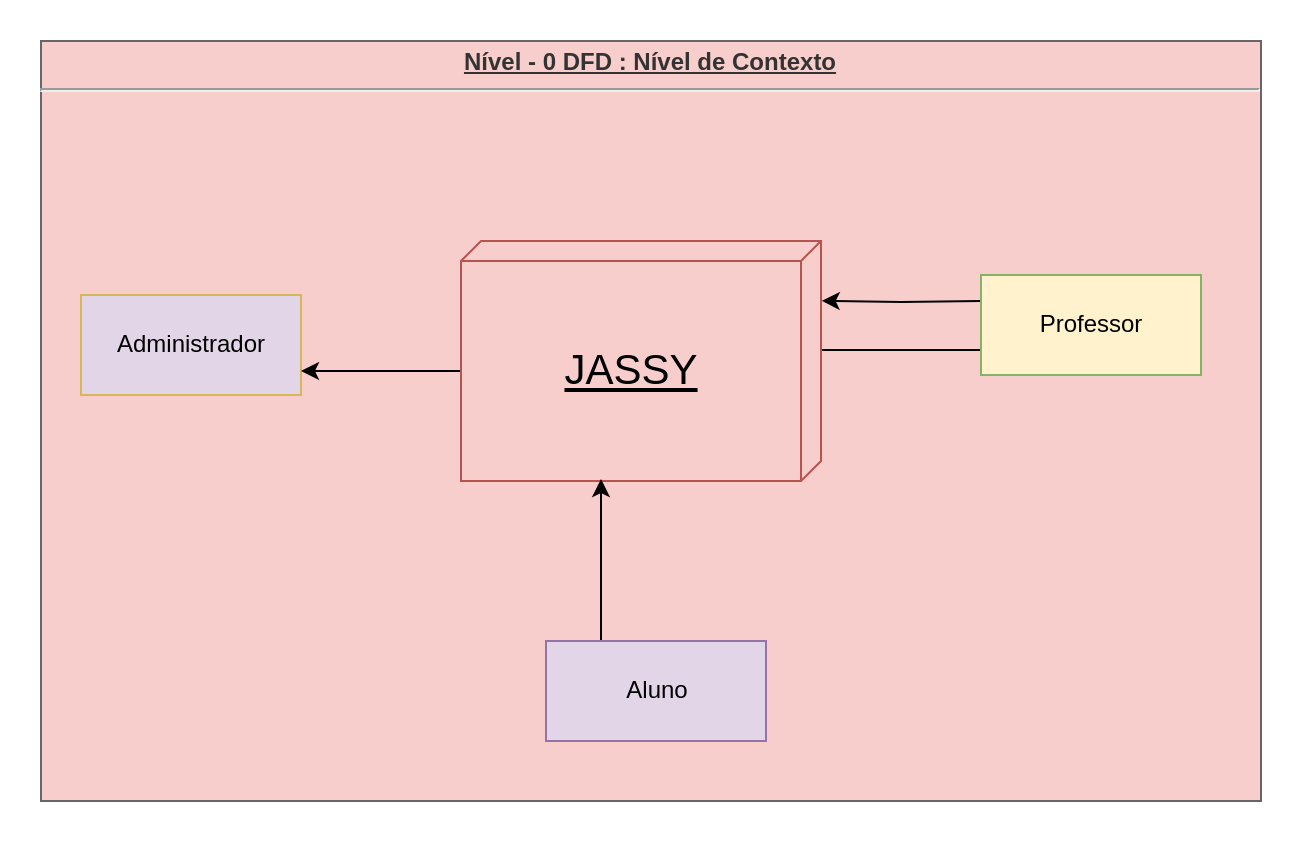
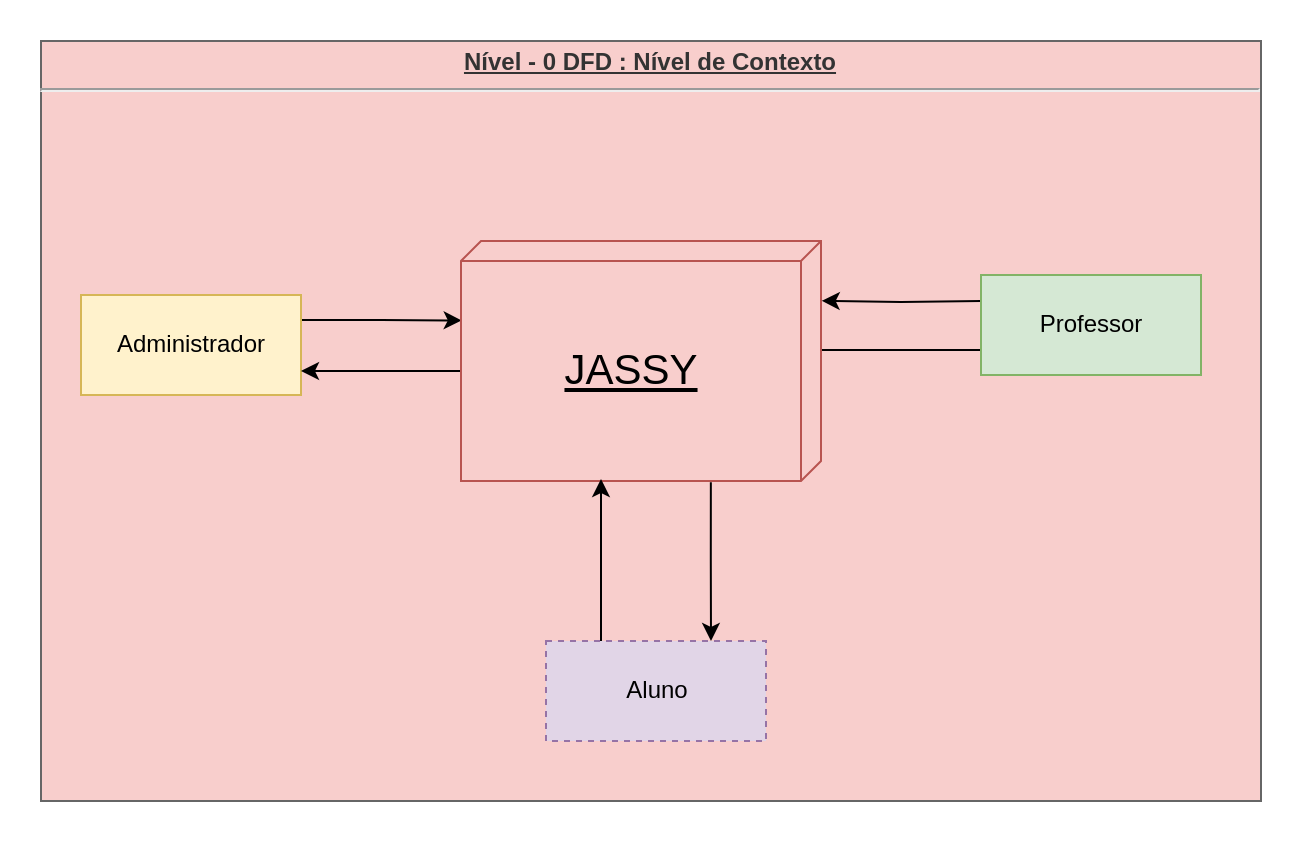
edge "Administrador" -> "JASSY": added
node "Professor": fillcolor #fff2cc -> #d5e8d4
node "Administrador": fillcolor #e1d5e7 -> #fff2cc
edge "JASSY" -> "Aluno": added
node "Aluno": style solid -> dashed
